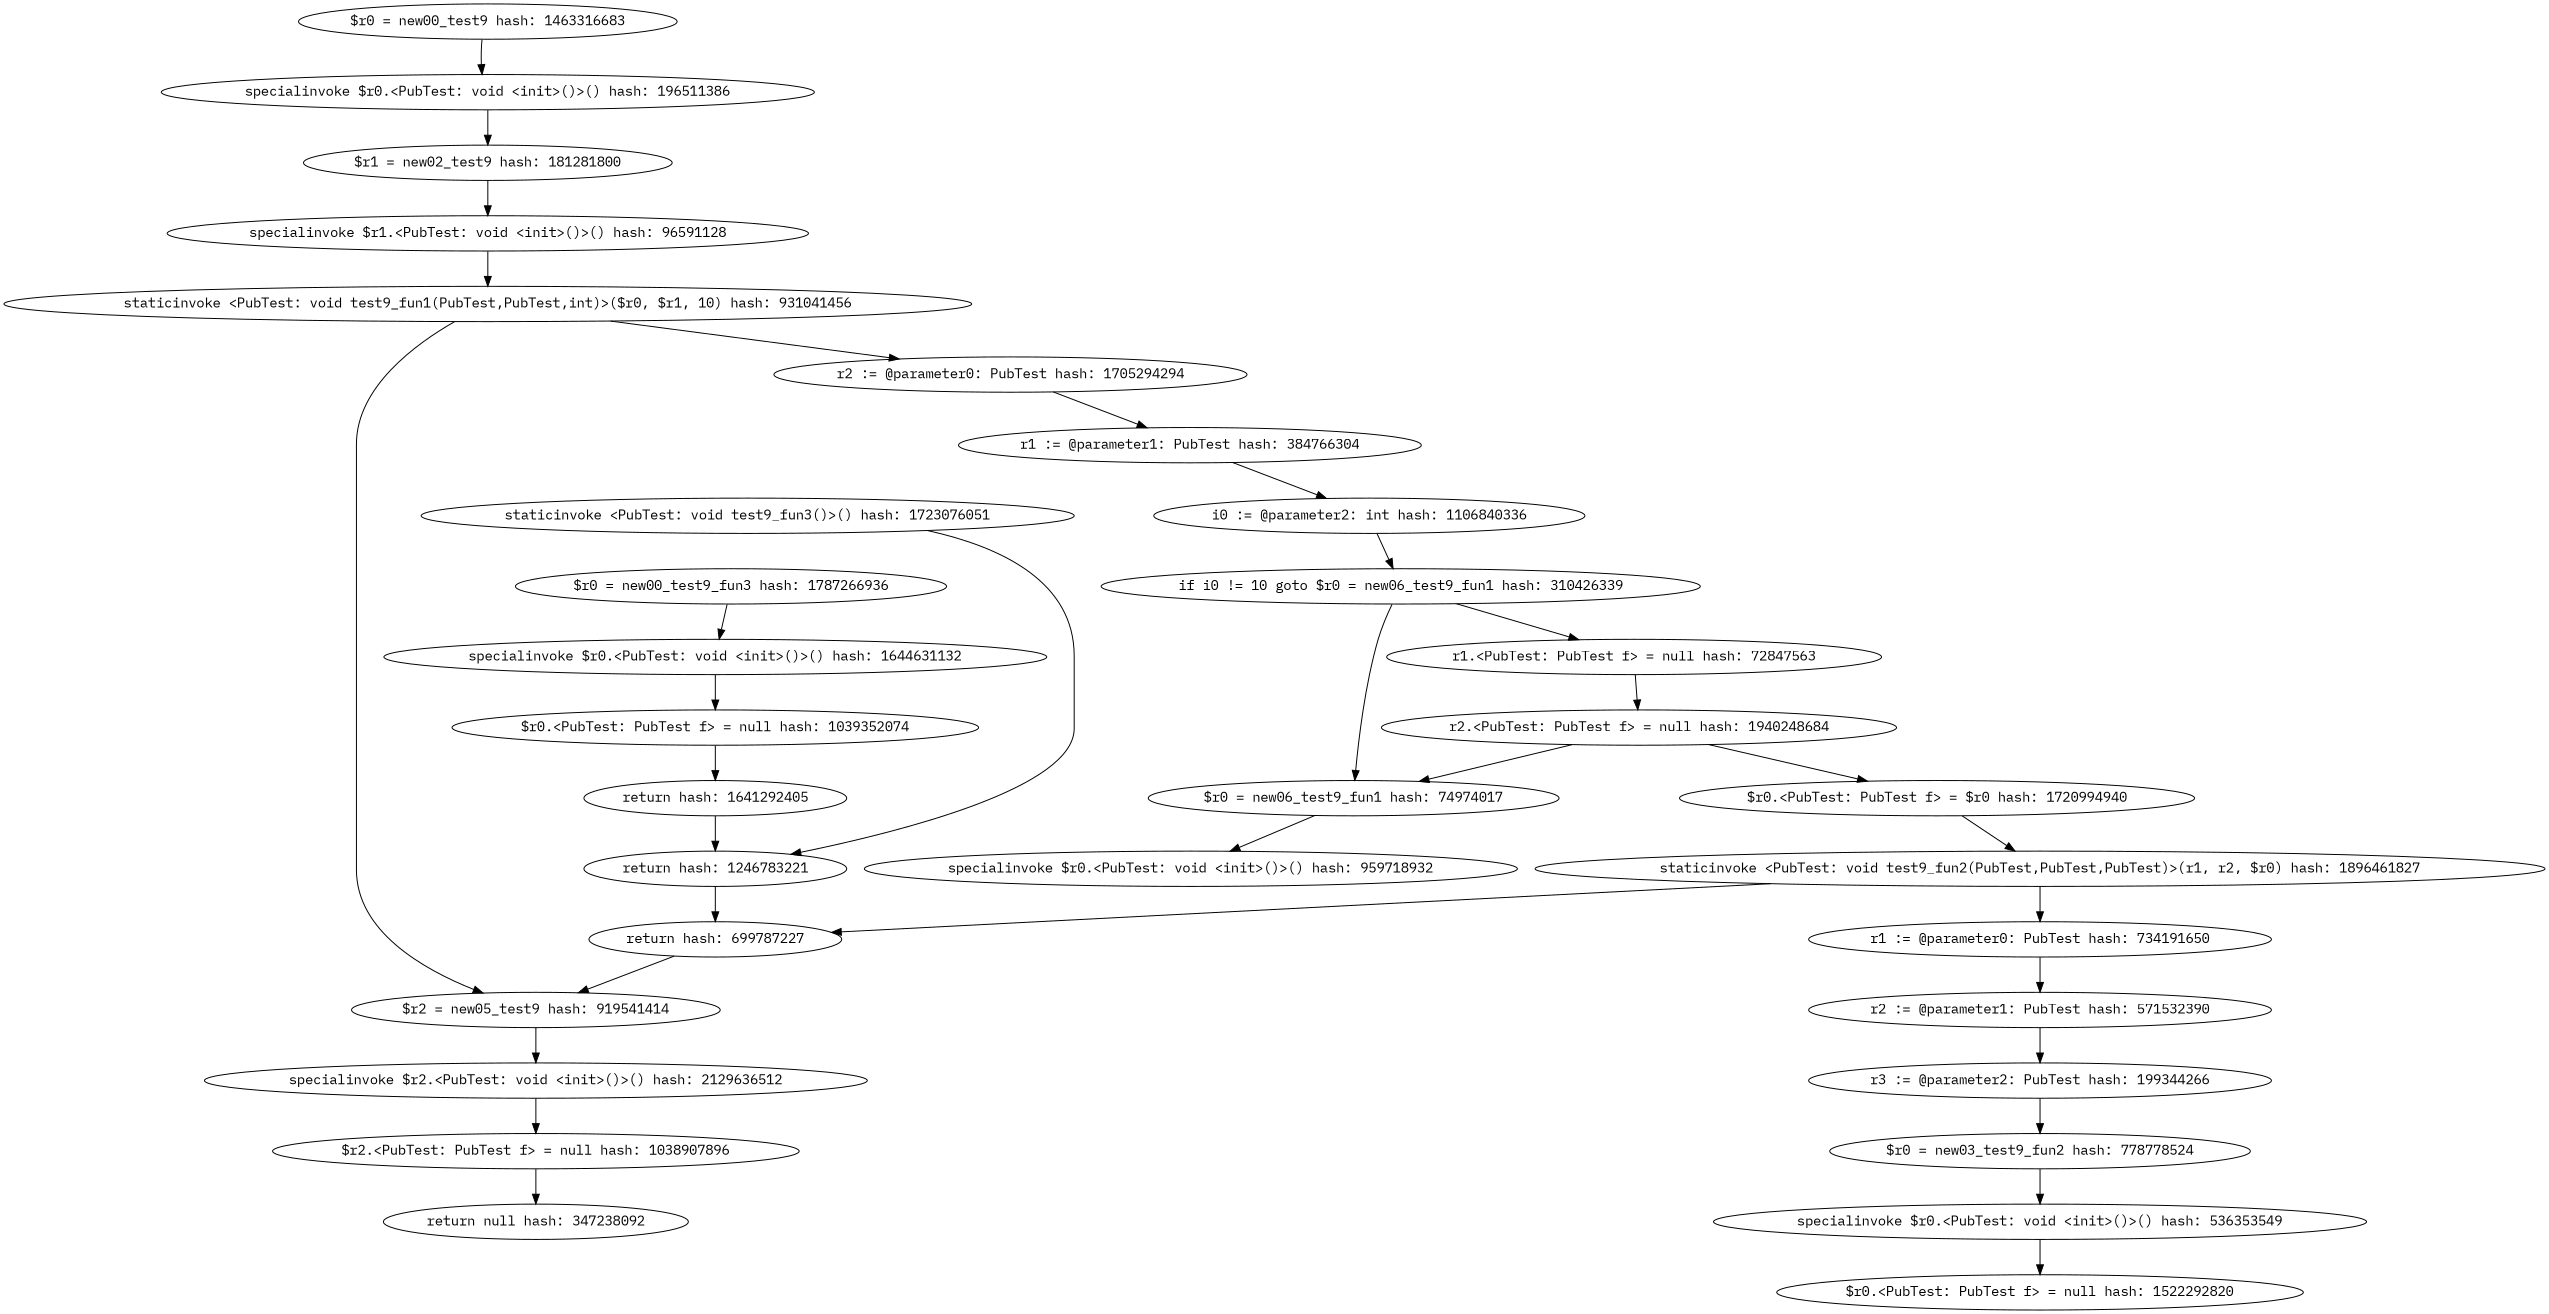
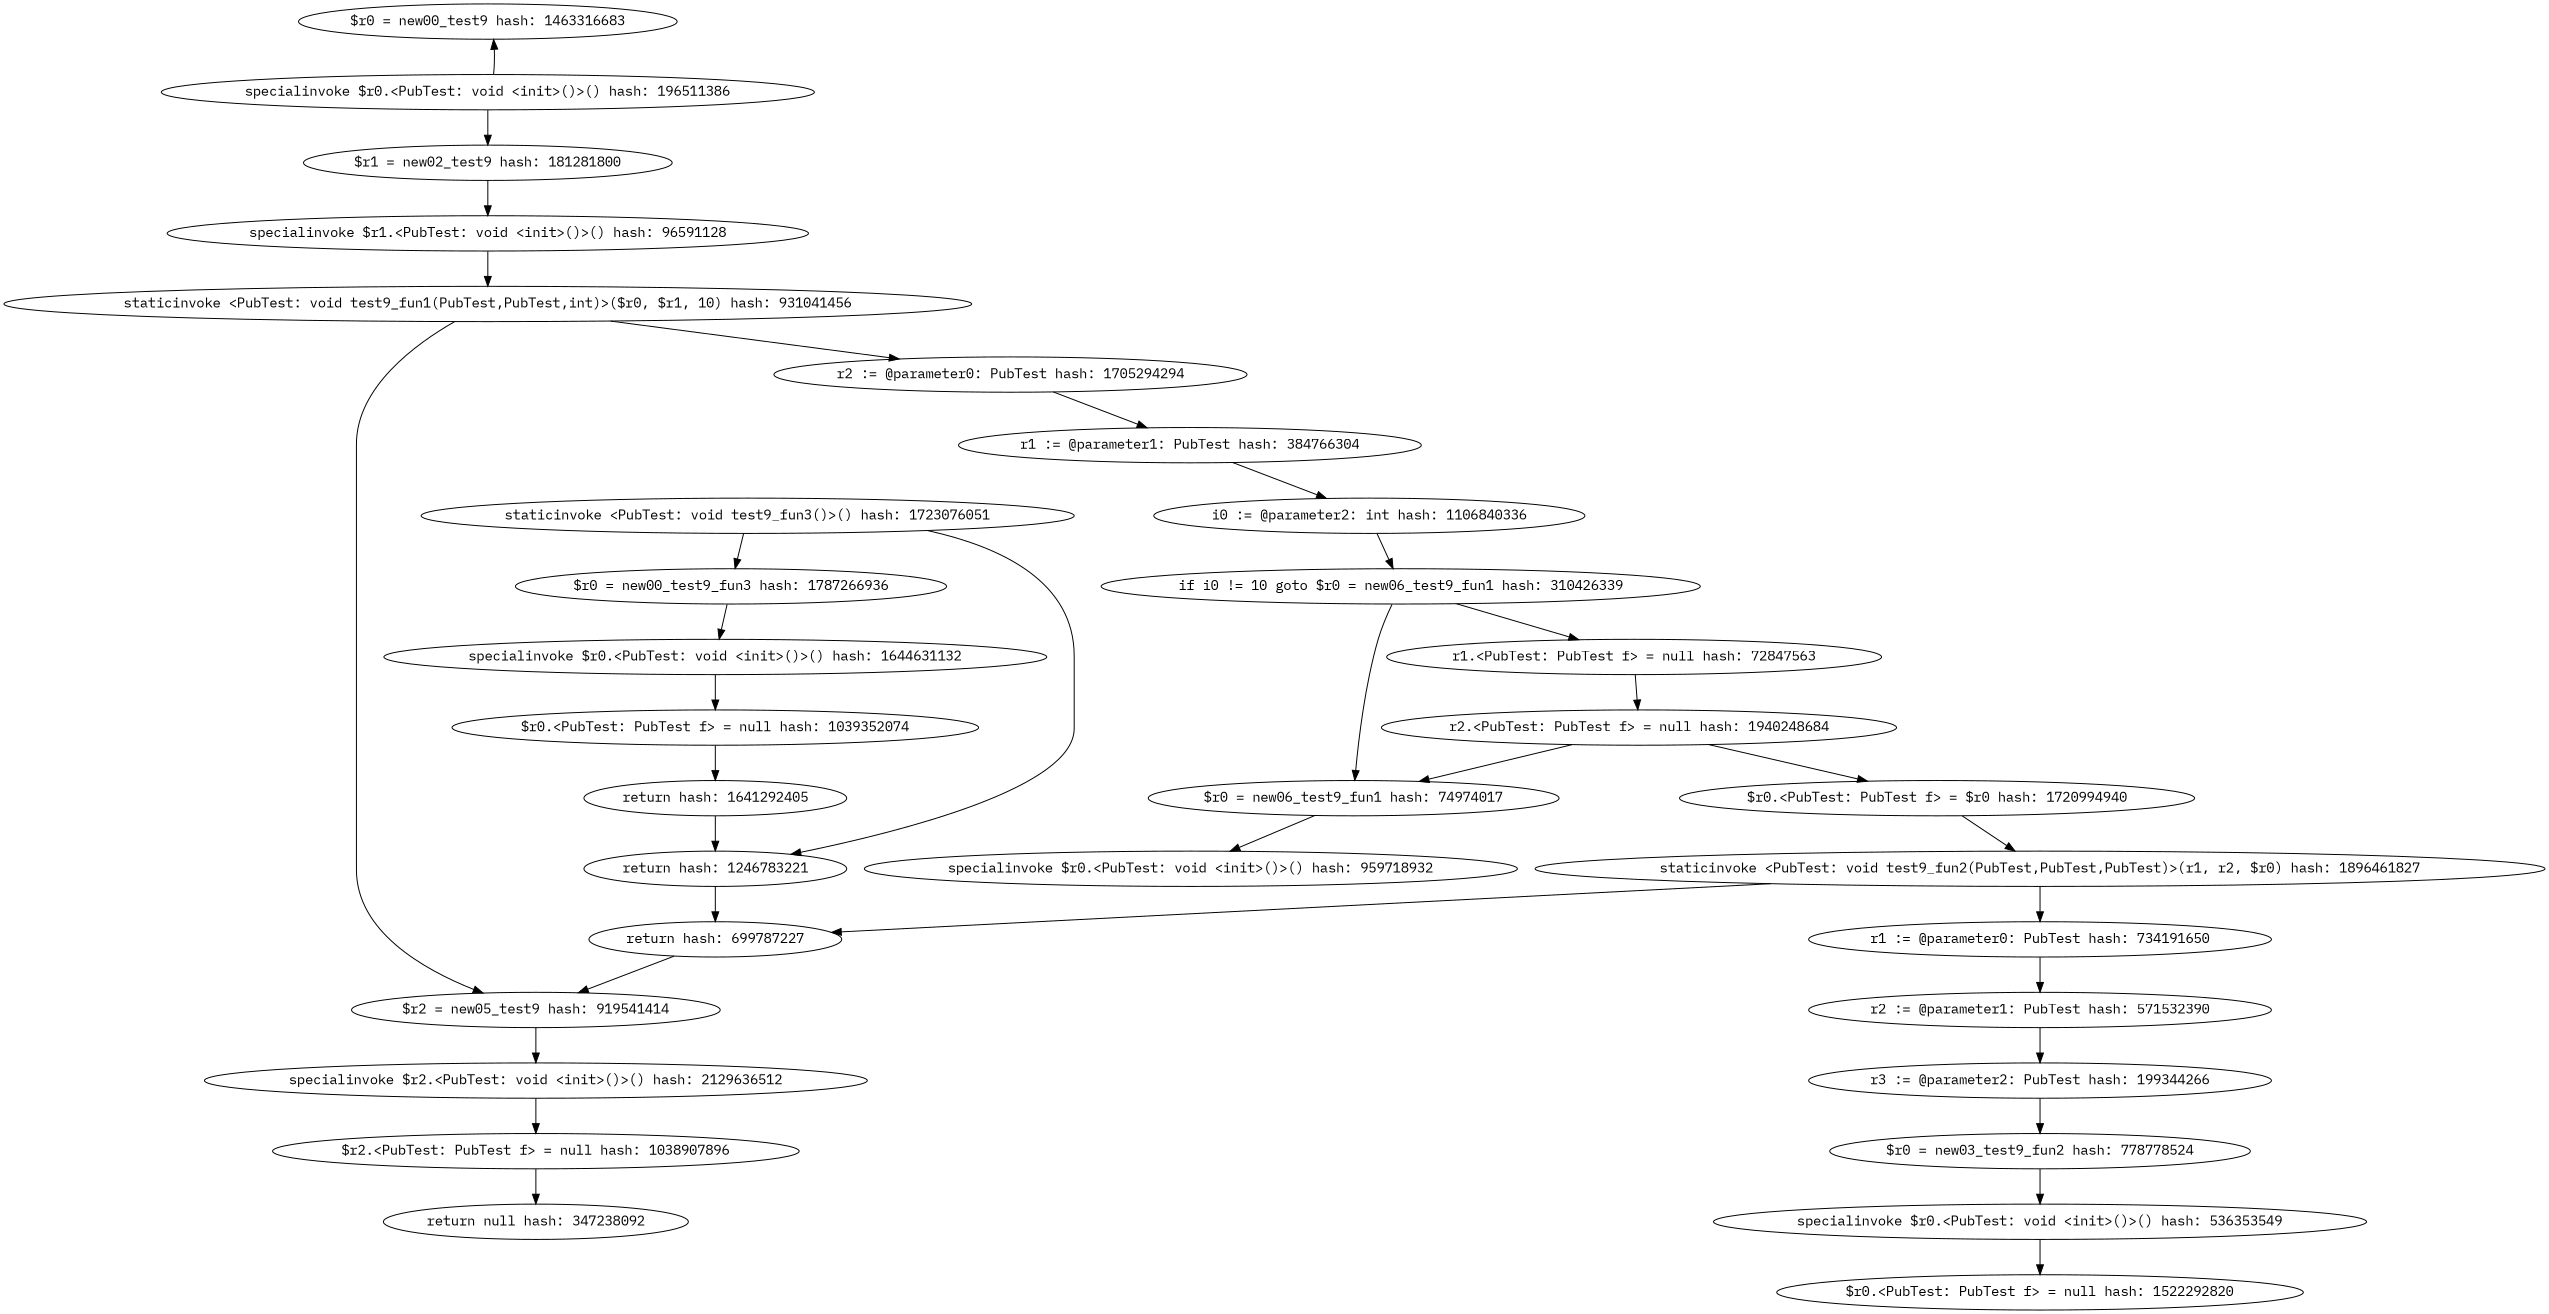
edge "$r0 = new00_test9 hash: 1463316683" -> "specialinvoke $r0.<PubTest: void <init>()>() hash: 196511386": reversed
edge "staticinvoke <PubTest: void test9_fun3()>() hash: 1723076051" -> "$r0 = new00_test9_fun3 hash: 1787266936": added
